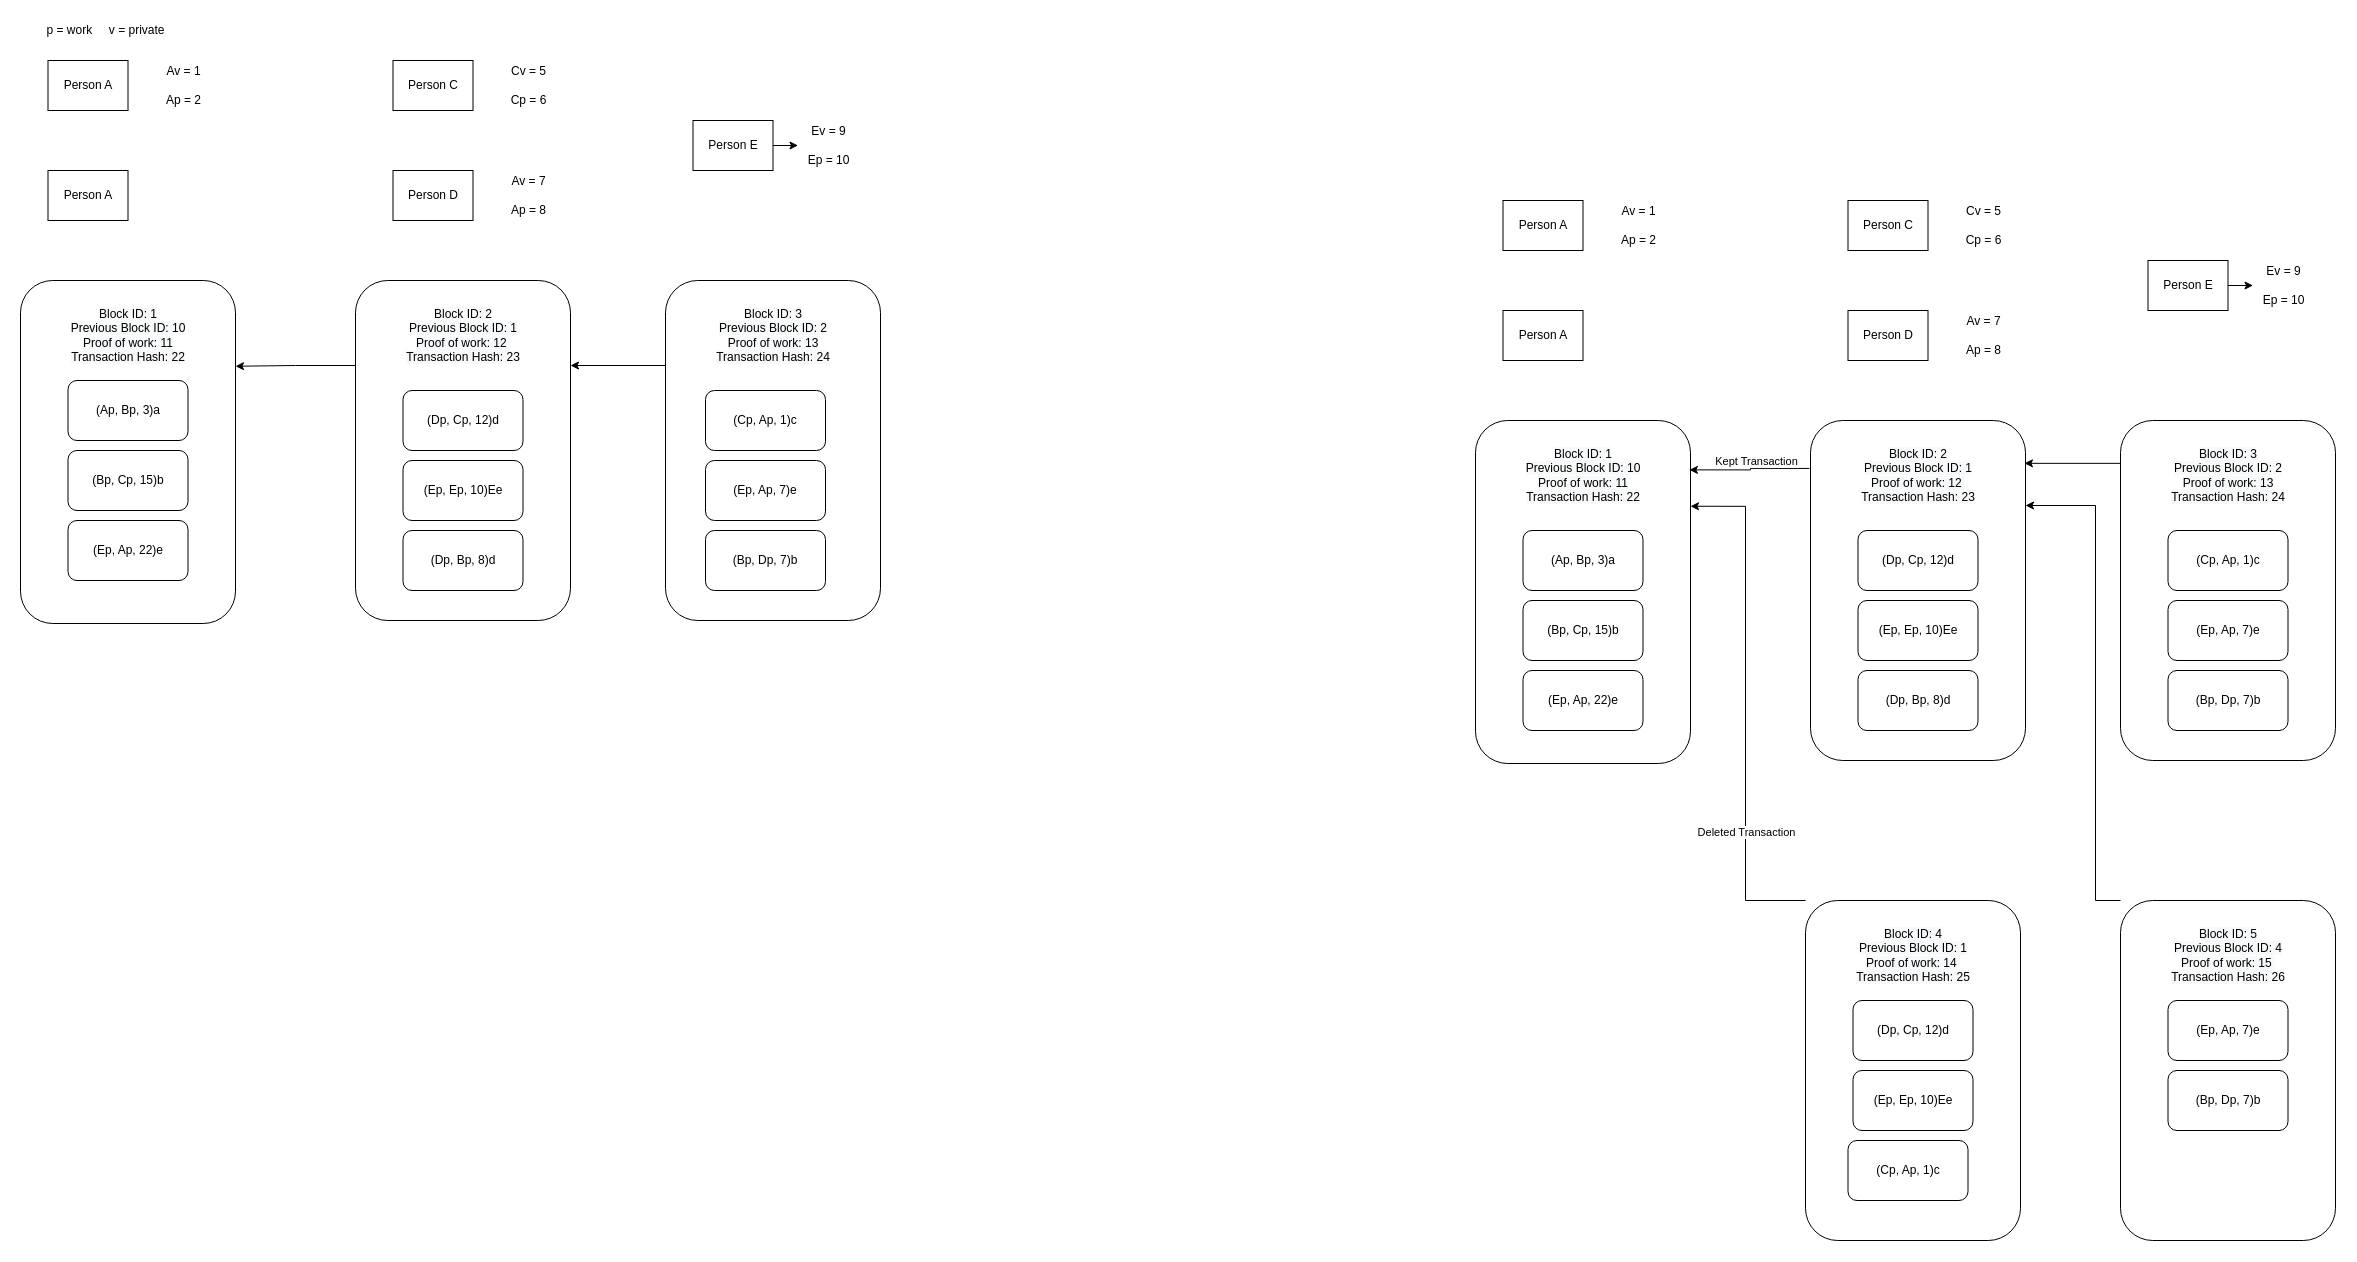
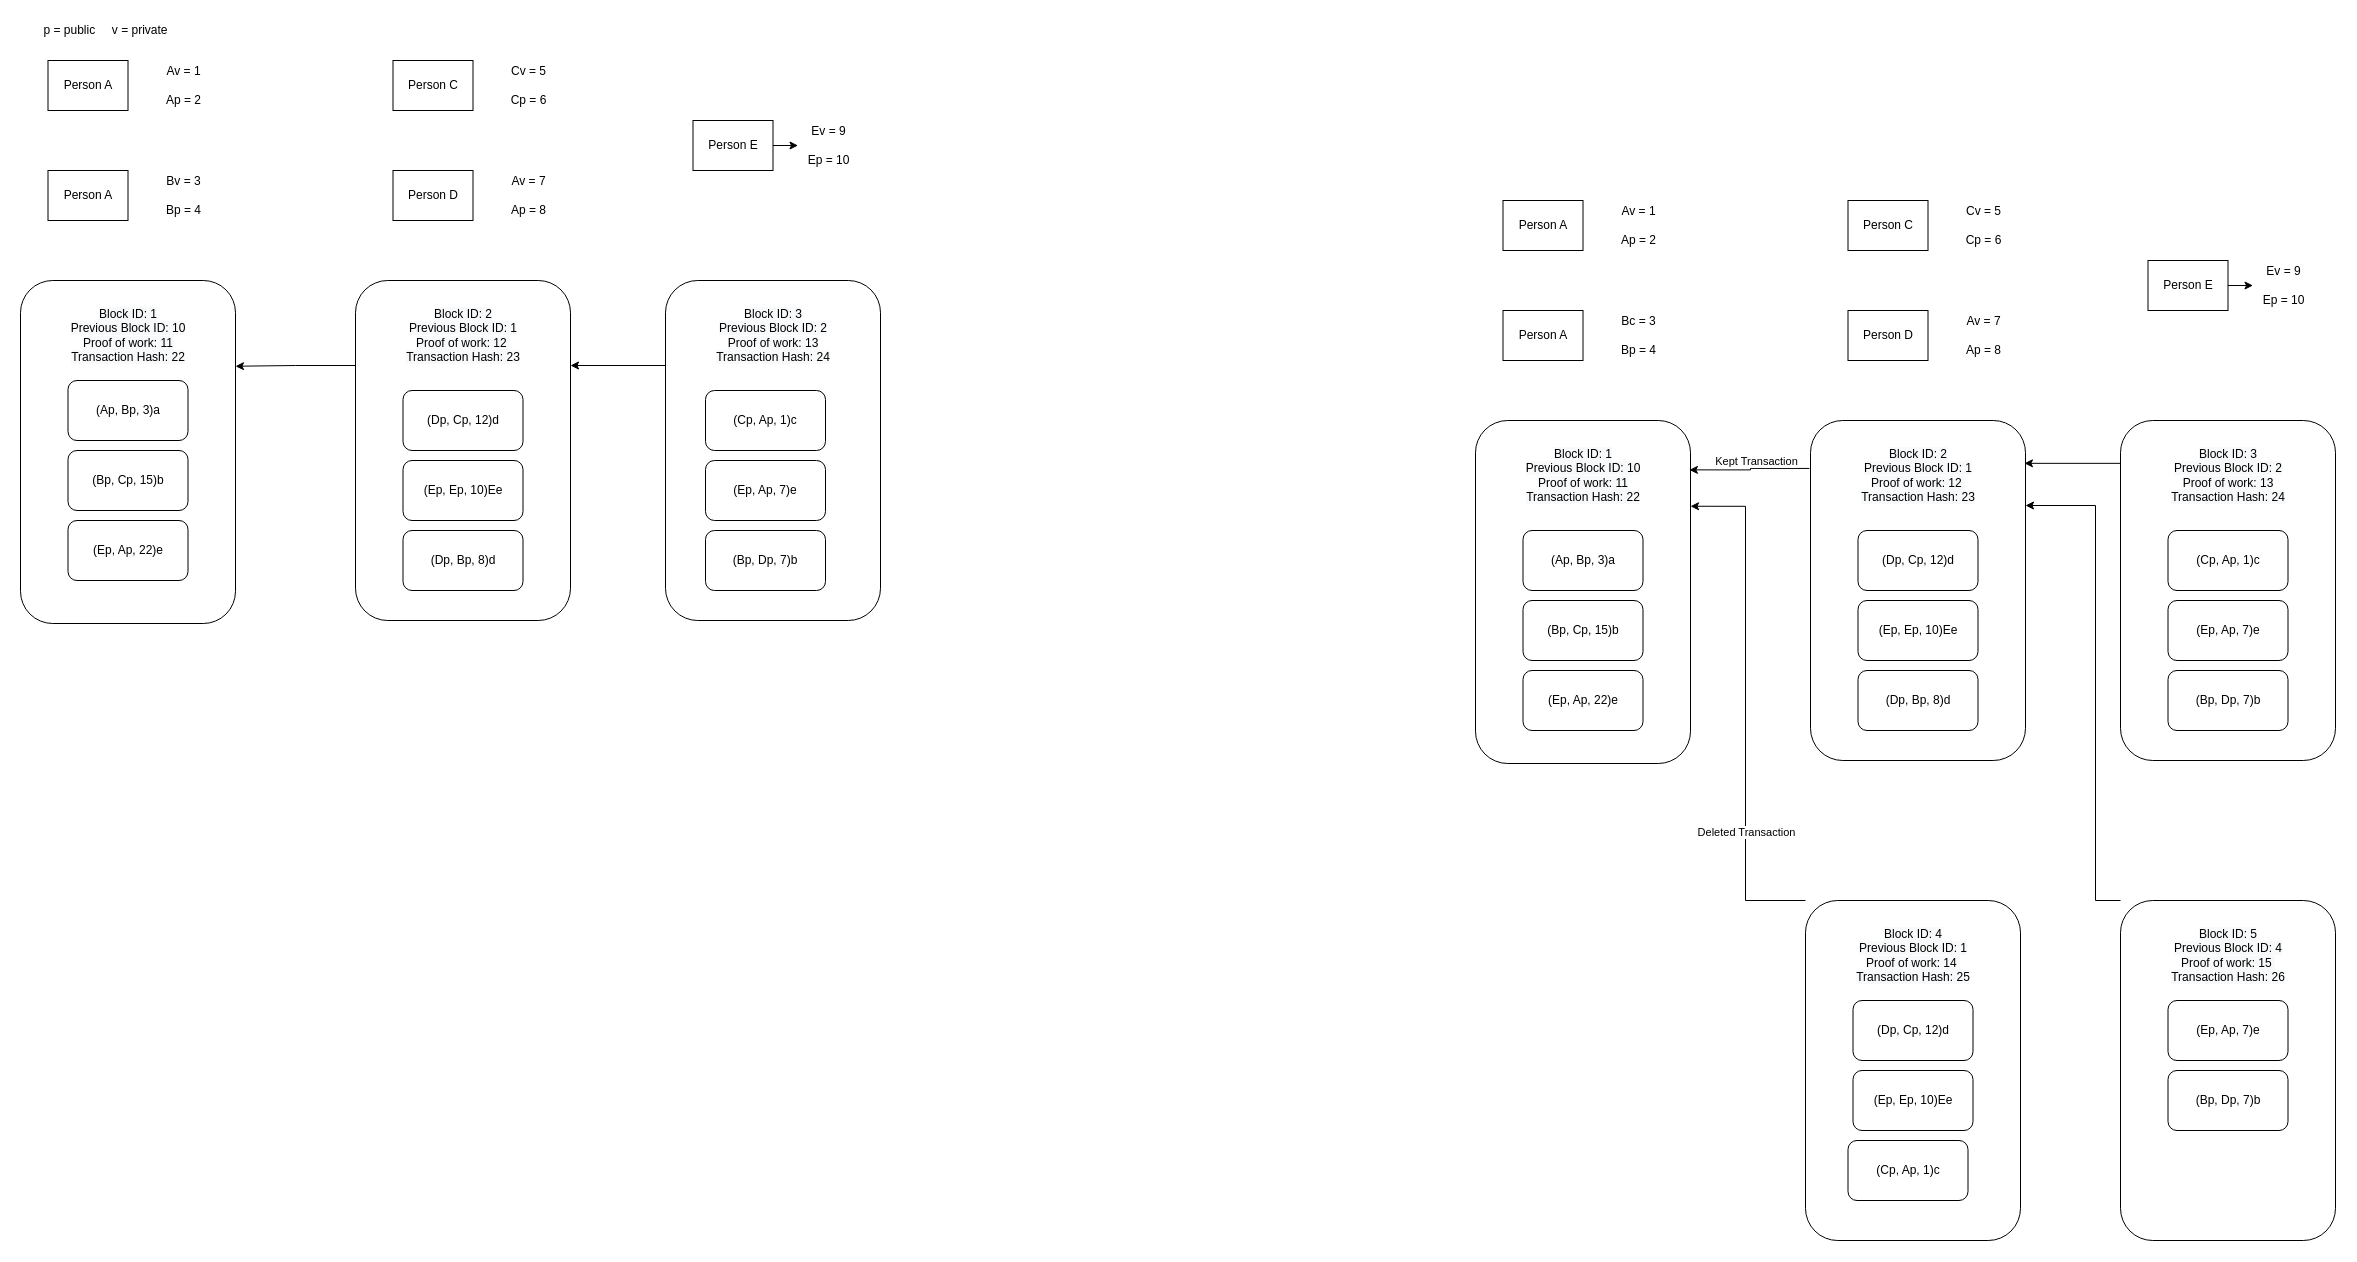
node "p = work v = private": label "p = work v = private" -> "p = public v = private"
node "Bv = 3 Bp = 4": added
node "Bc = 3 Bp = 4": added
